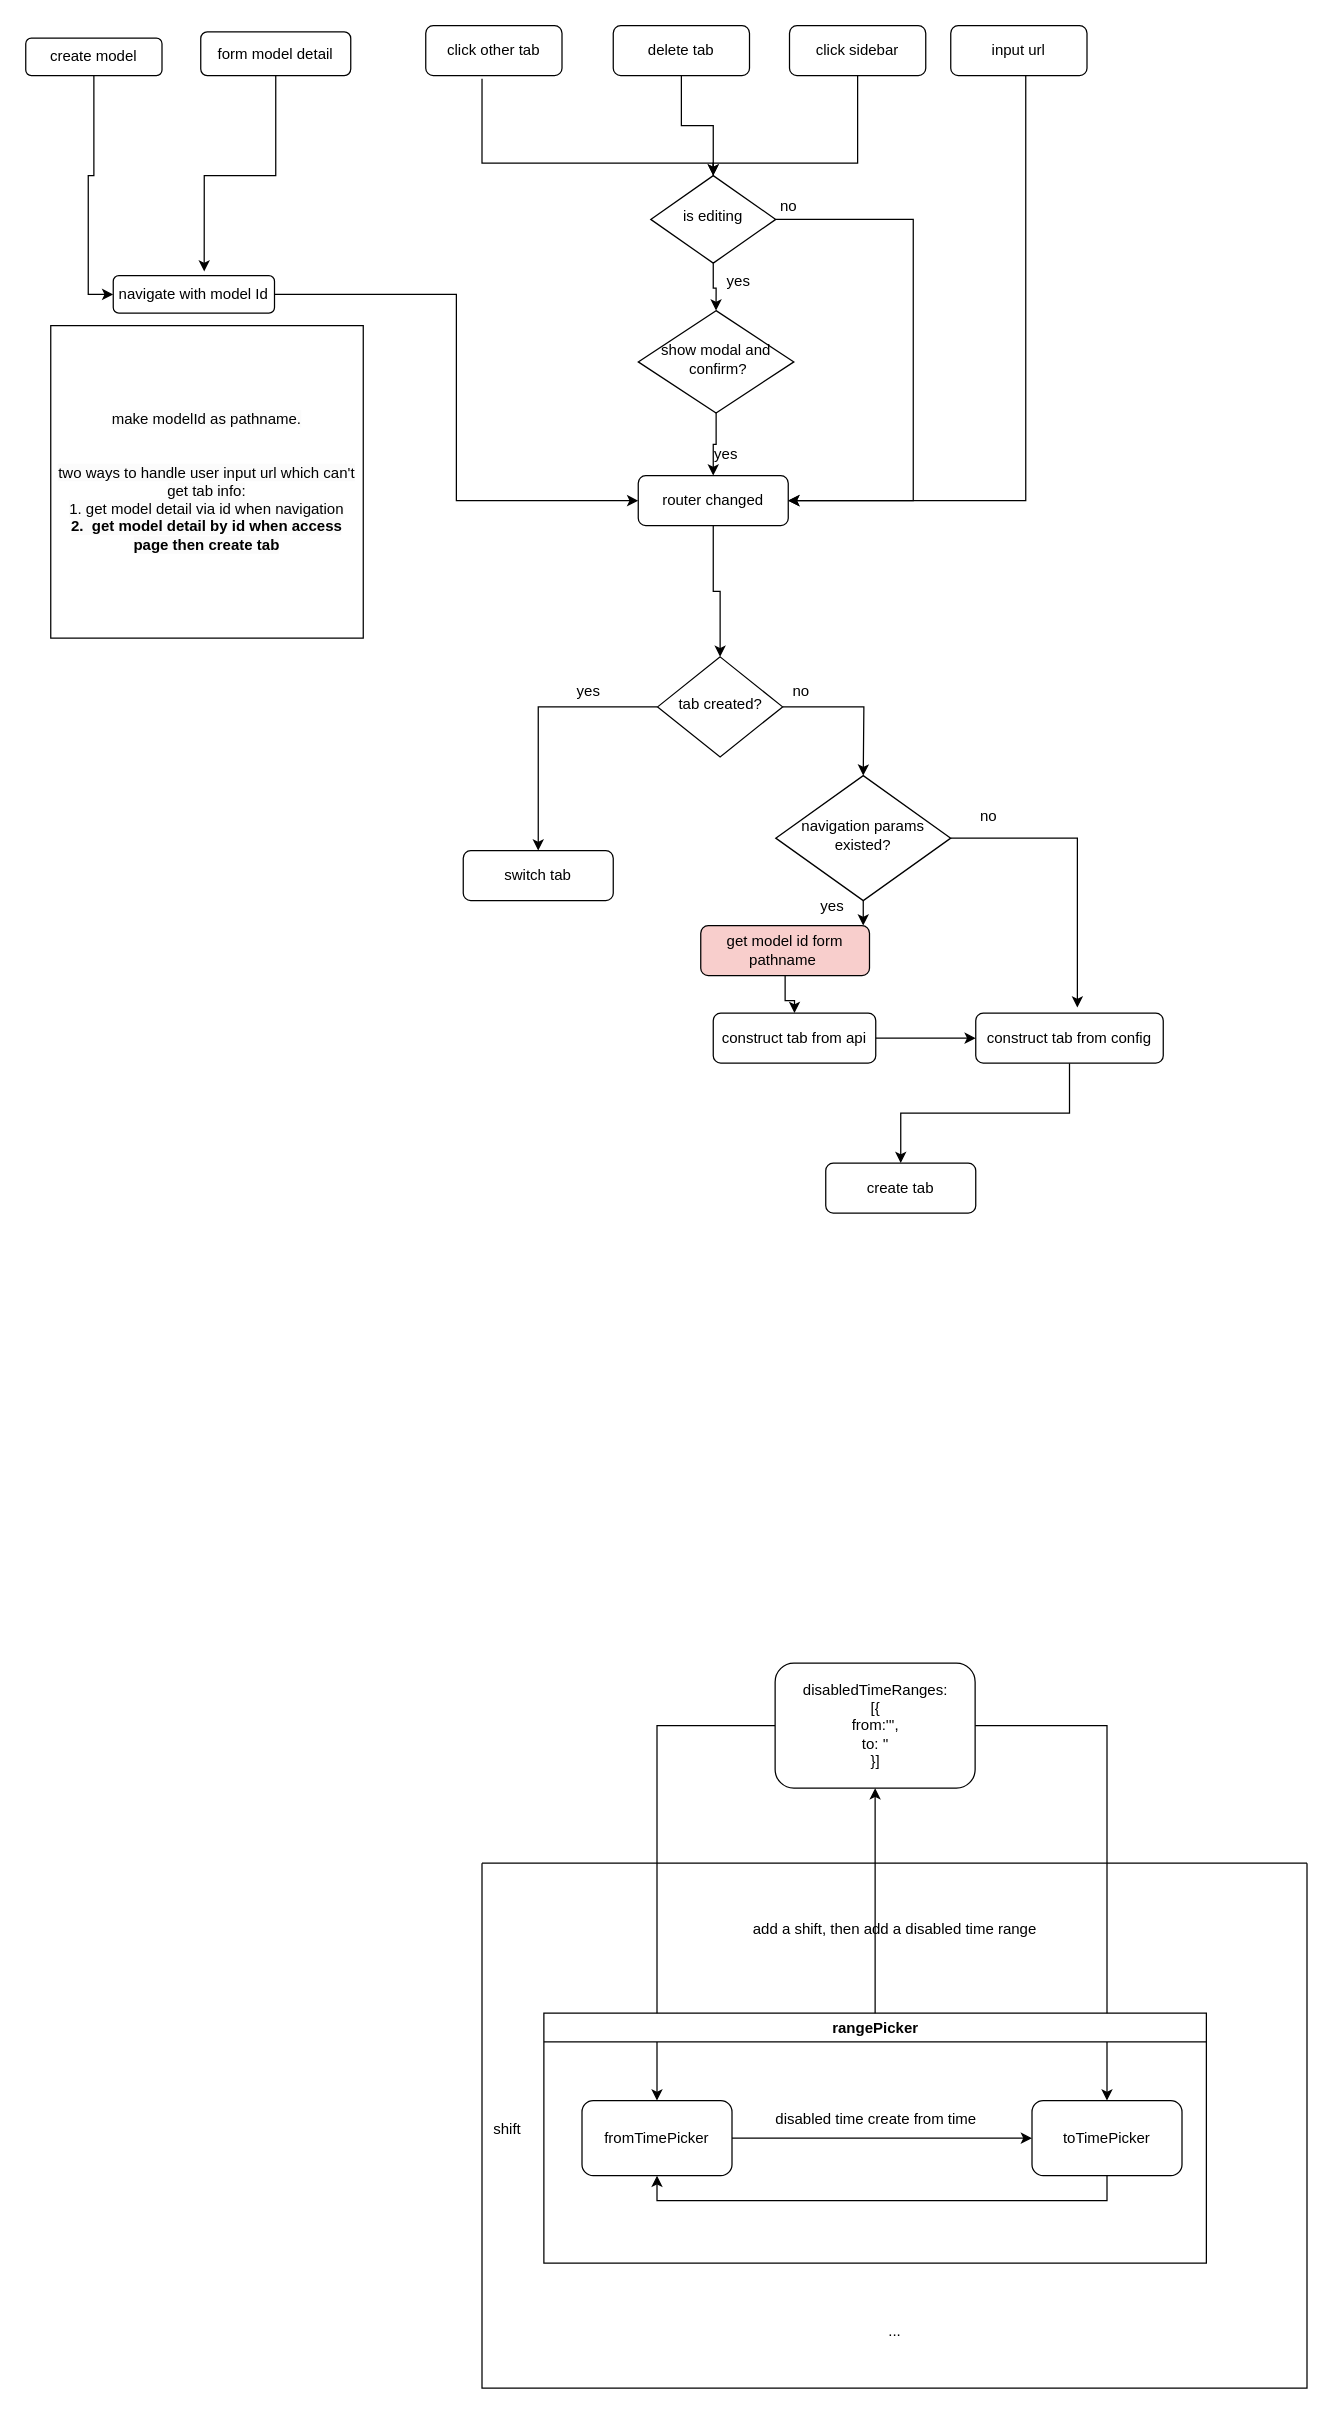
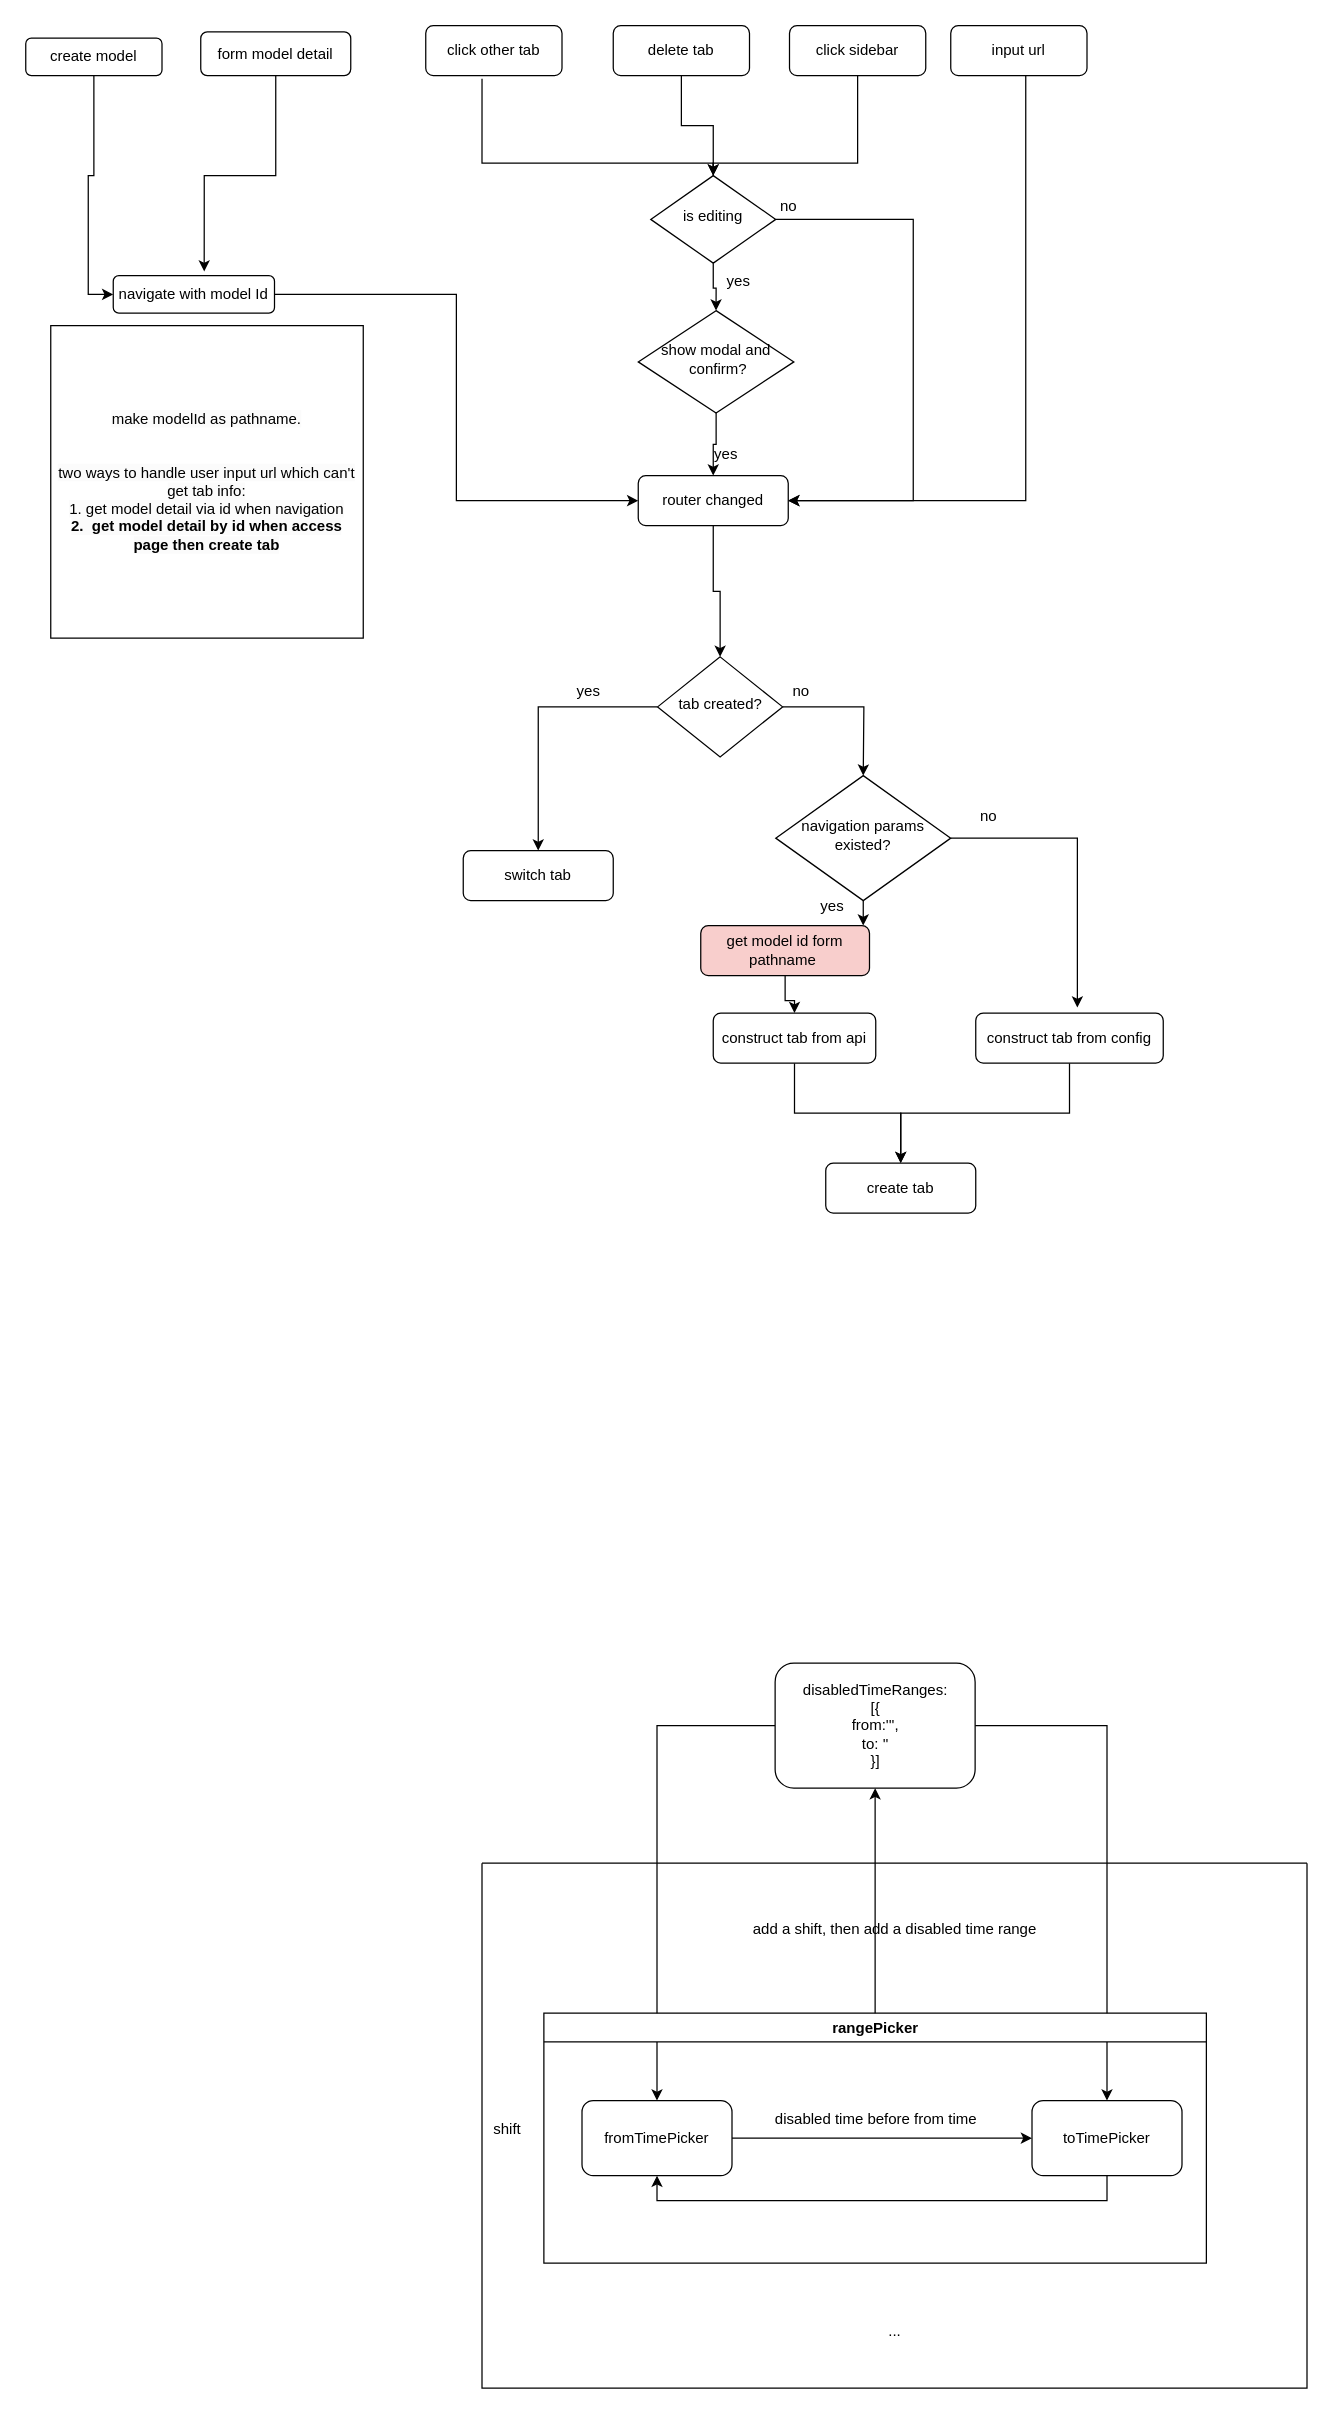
edge "construct tab from api" -> "construct tab from config": now "construct tab from api" -> "create tab"
node "disabled time create from time": label "disabled time create from time" -> "disabled time before from time"
